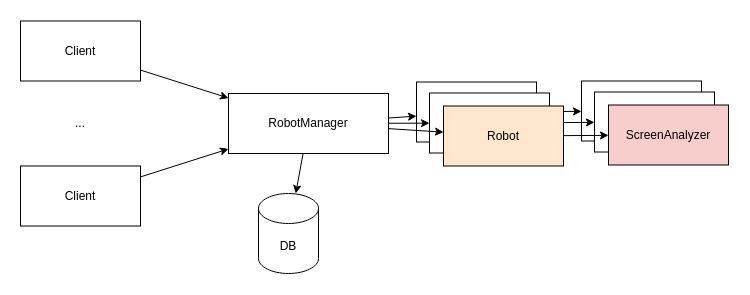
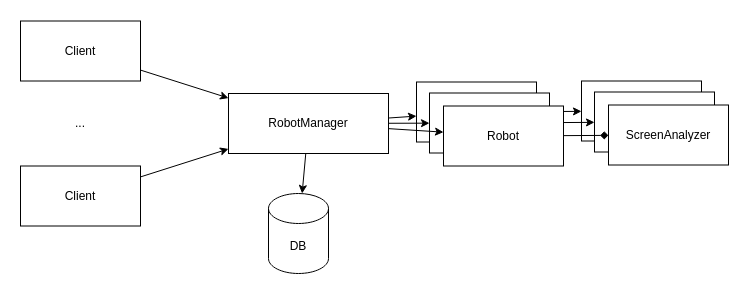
edge "Robot" -> "ScreenAnalyzer": arrowhead classic -> diamond
node "ScreenAnalyzer": fillcolor #f8cecc -> #ffffff
node "Robot": fillcolor #ffe6cc -> #ffffff
node "DB": moved (289, 234) -> (299, 234)
